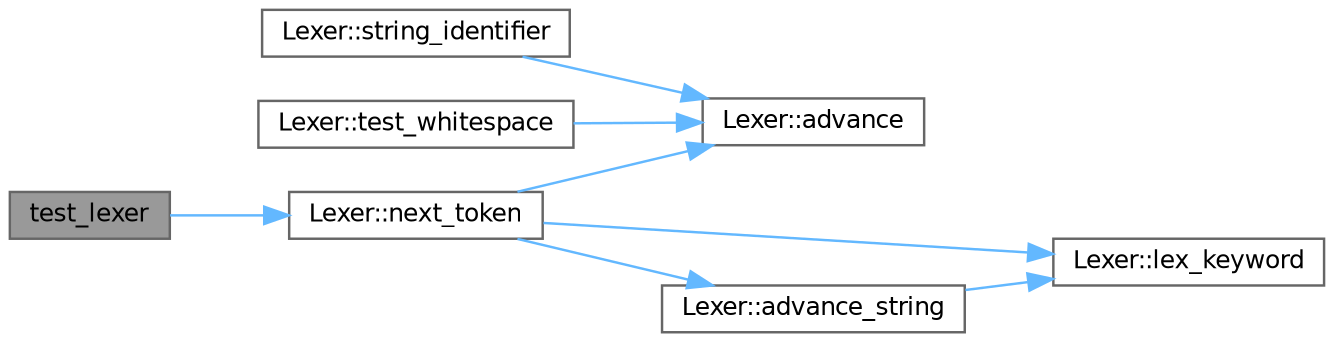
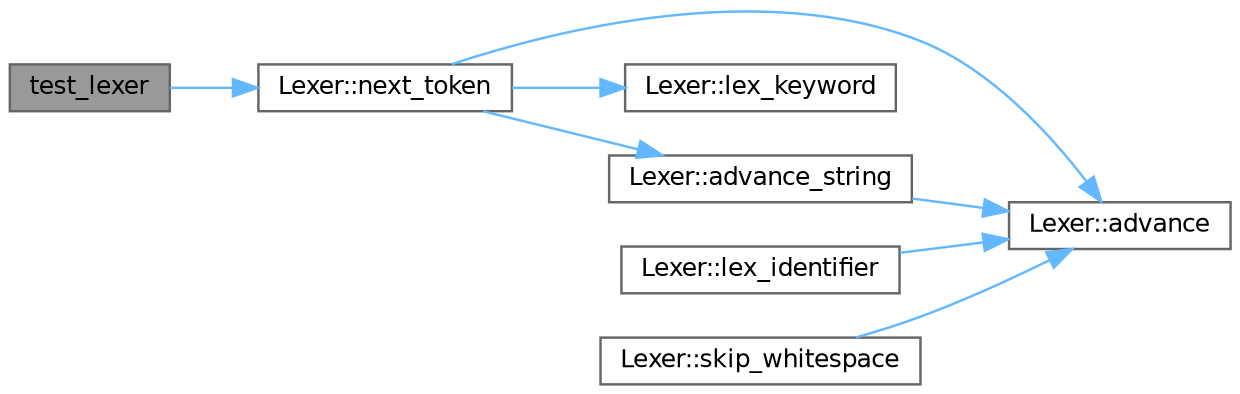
node "Lexer::string_identifier": label "Lexer::string_identifier" -> "Lexer::lex_identifier"
node "Lexer::test_whitespace": label "Lexer::test_whitespace" -> "Lexer::skip_whitespace"
edge "Lexer::advance_string" -> "Lexer::lex_keyword": now "Lexer::advance_string" -> "Lexer::advance"
